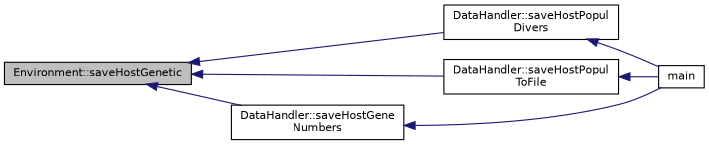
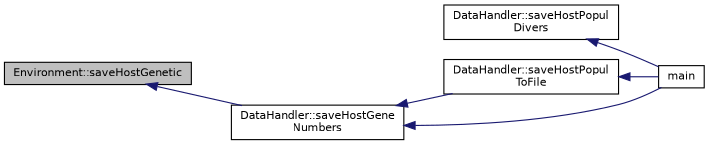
edge "DataHandler::saveHostPopul Divers" -> "Environment::saveHostGenetic": removed
edge "DataHandler::saveHostPopul ToFile" -> "Environment::saveHostGenetic": now "DataHandler::saveHostPopul ToFile" -> "DataHandler::saveHostGene Numbers"
